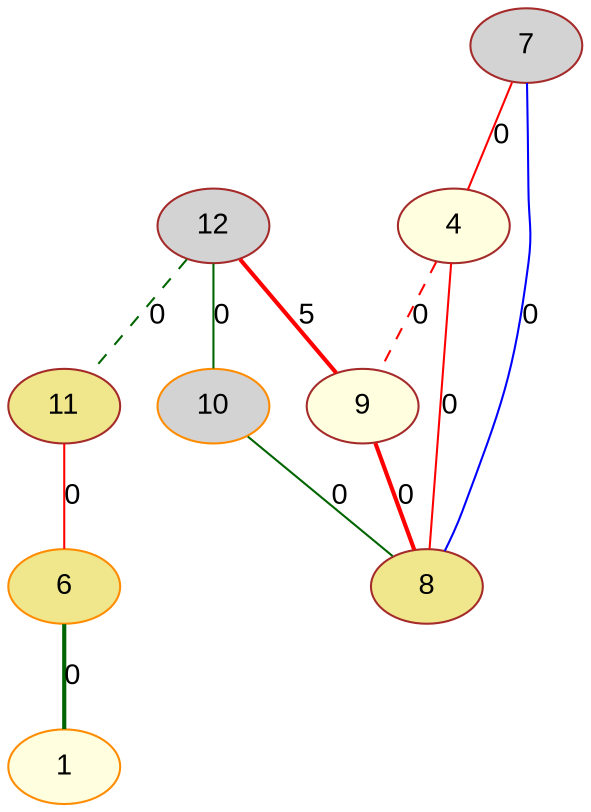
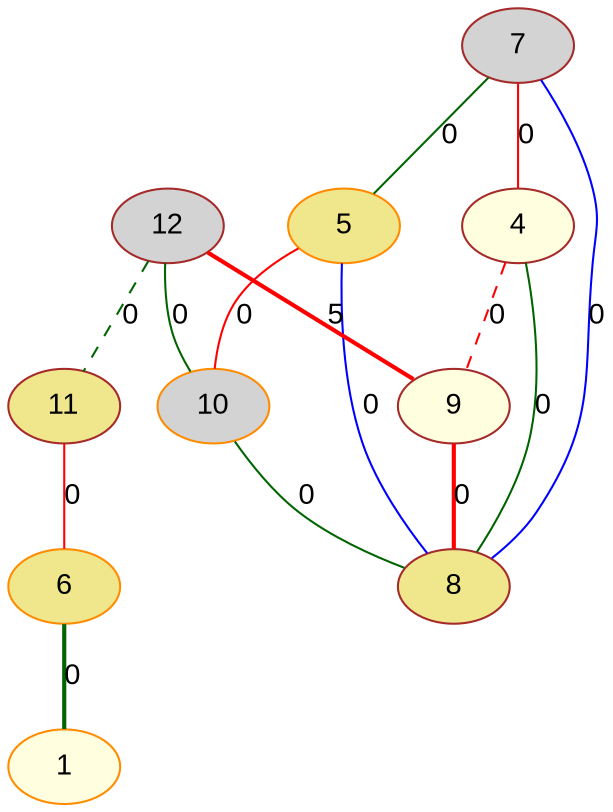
node "5": added
edge "4" -- "8": color red -> darkgreen
